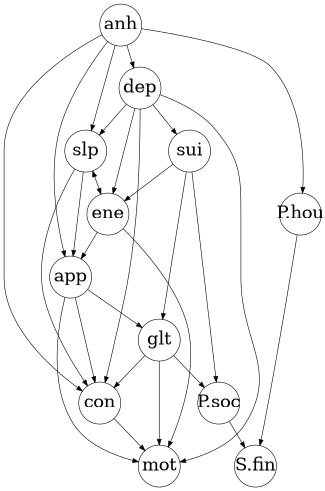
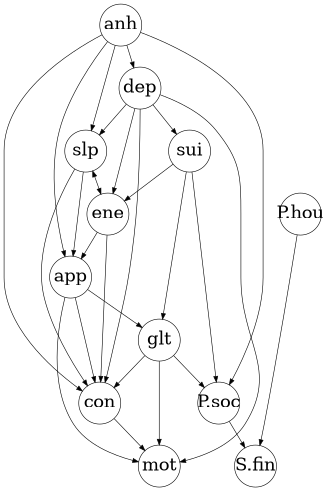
edge "anh" -> "P.hou": now "anh" -> "P.soc"
edge "ene" -> "mot": now "ene" -> "con"
